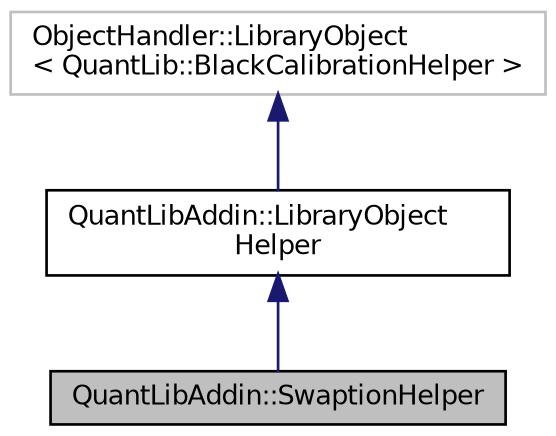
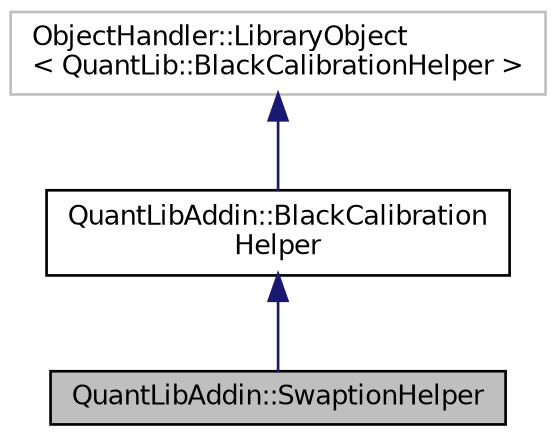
node "QuantLibAddin::LibraryObject Helper": label "QuantLibAddin::LibraryObject Helper" -> "QuantLibAddin::BlackCalibration Helper"
